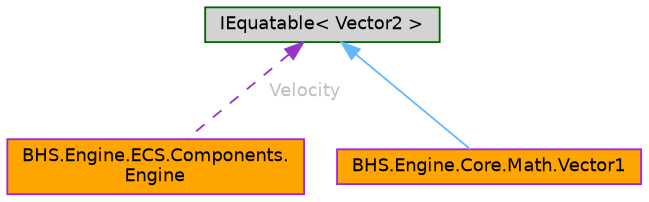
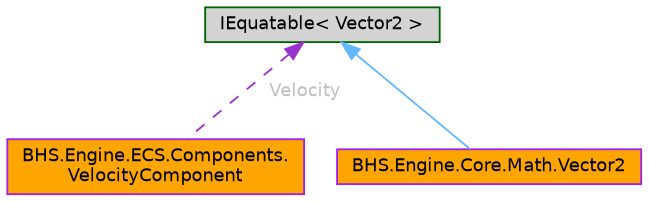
node "BHS.Engine.ECS.Components. Engine": label "BHS.Engine.ECS.Components. Engine" -> "BHS.Engine.ECS.Components. VelocityComponent"
node "BHS.Engine.Core.Math.Vector1": label "BHS.Engine.Core.Math.Vector1" -> "BHS.Engine.Core.Math.Vector2"
